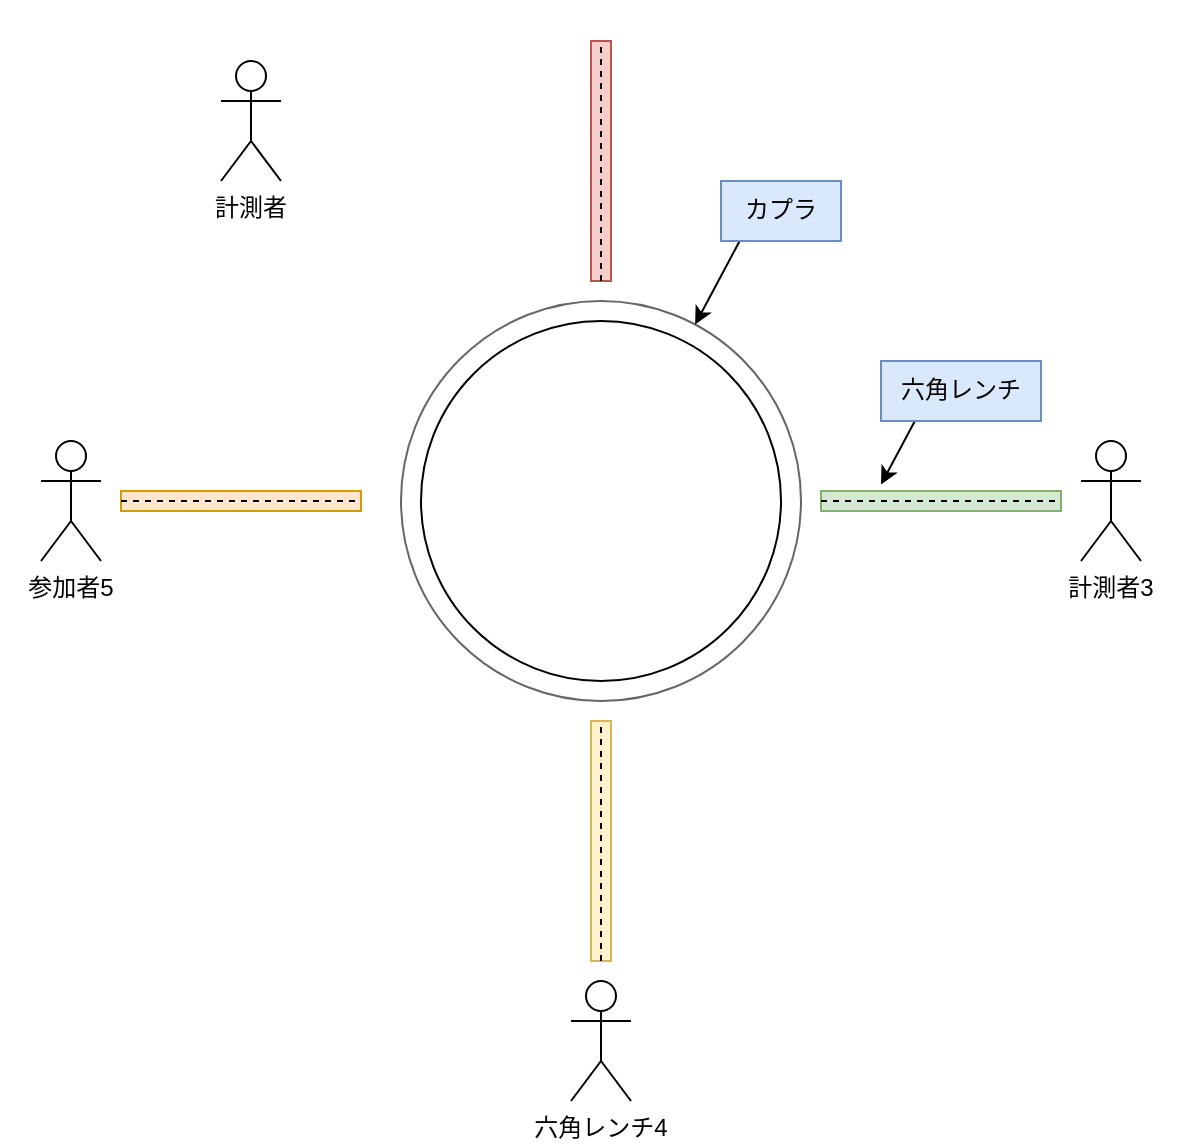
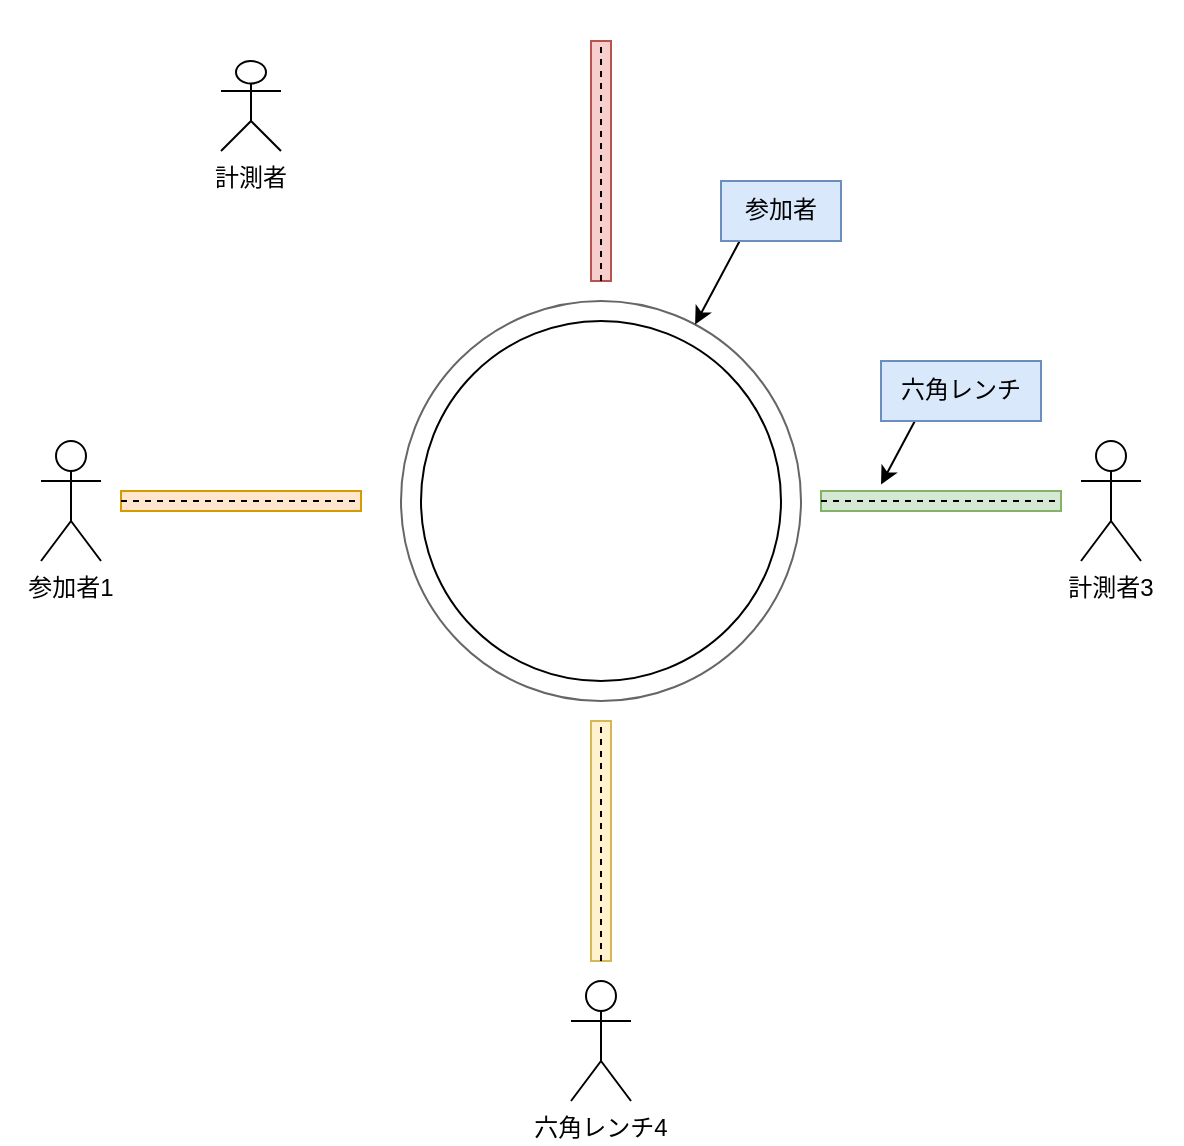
node "計測者": size 60x120 -> 60x90
node "カプラ": label "カプラ" -> "参加者"
node "参加者5": label "参加者5" -> "参加者1"
